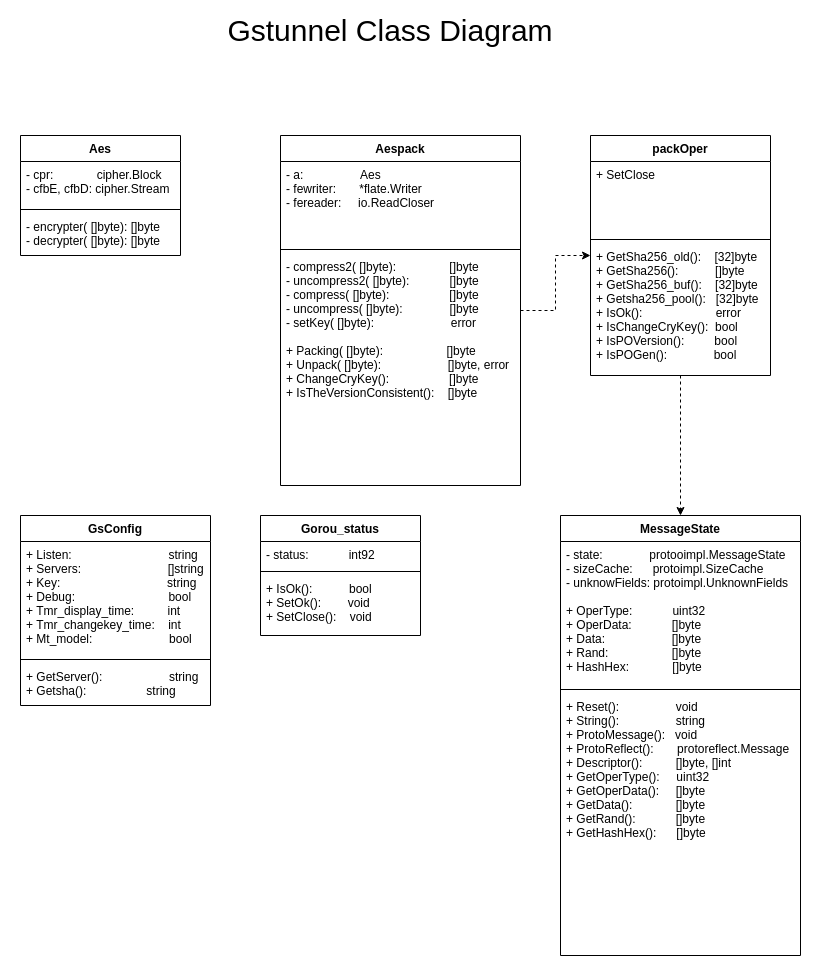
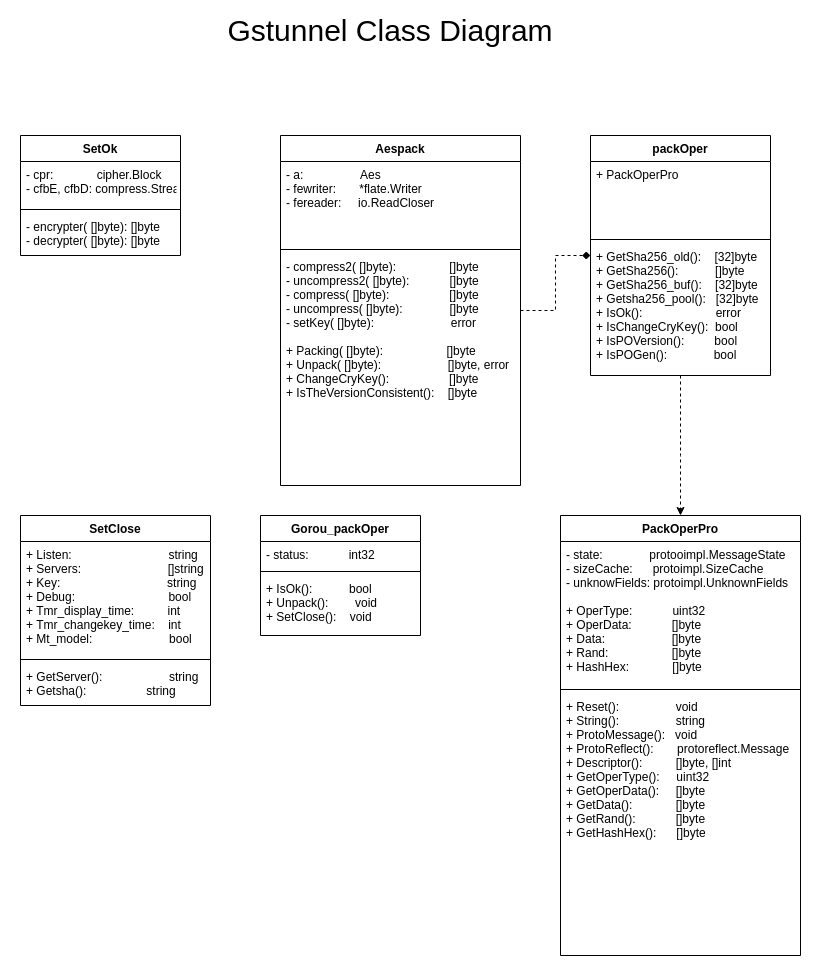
node "Aes": label "Aes" -> "SetOk"
node "- cpr: cipher.Block - cfbE, cfbD: cipher.Stream": label "- cpr: cipher.Block - cfbE, cfbD: cipher.Stream" -> "- cpr: cipher.Block - cfbE, cfbD: compress.Stream"
node "+ SetClose": label "+ SetClose" -> "+ PackOperPro"
edge "Aespack" -> "packOper": arrowhead classic -> diamond
node "GsConfig": label "GsConfig" -> "SetClose"
node "Gorou_status": label "Gorou_status" -> "Gorou_packOper"
node "MessageState": label "MessageState" -> "PackOperPro"
node "- status: int92": label "- status: int92" -> "- status: int32"
node "+ IsOk(): bool + SetOk(): void + SetClose(): void": label "+ IsOk(): bool + SetOk(): void + SetClose(): void" -> "+ IsOk(): bool + Unpack(): void + SetClose(): void"
